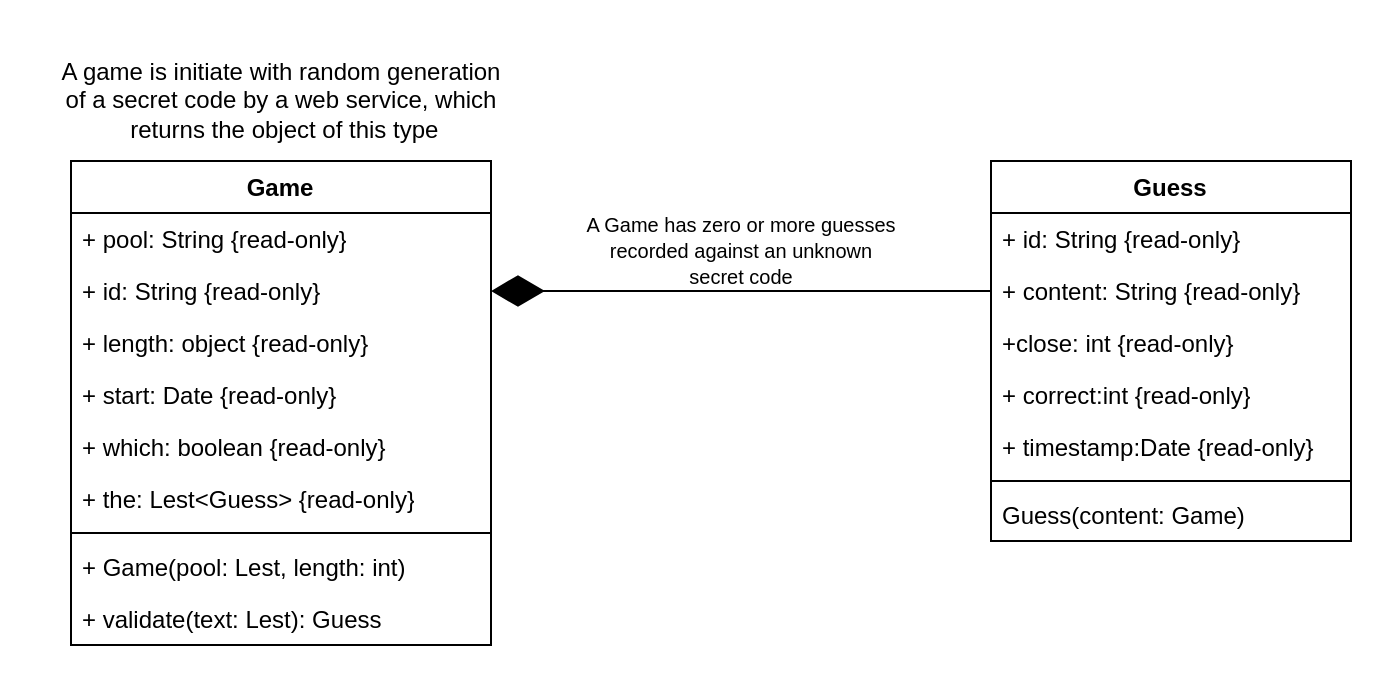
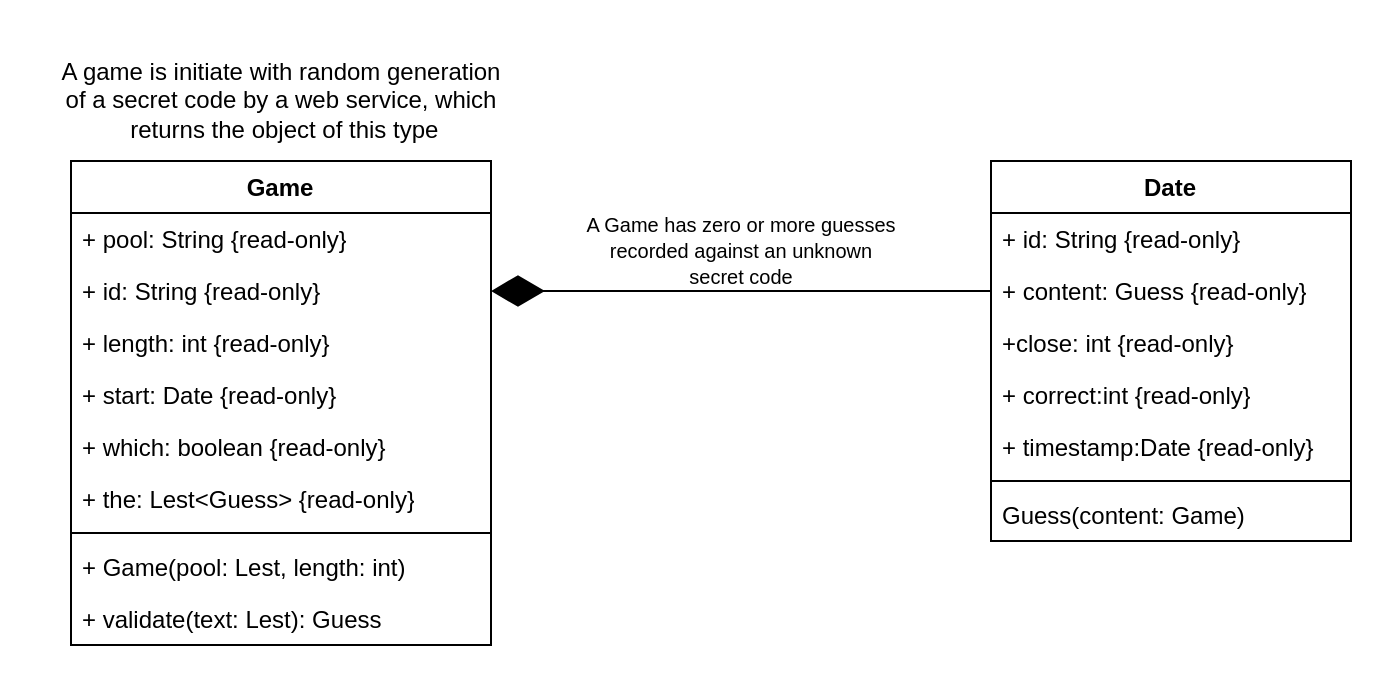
node "Guess": label "Guess" -> "Date"
node "+ content: String {read-only}": label "+ content: String {read-only}" -> "+ content: Guess {read-only}"
node "+ length: object {read-only}": label "+ length: object {read-only}" -> "+ length: int {read-only}"
